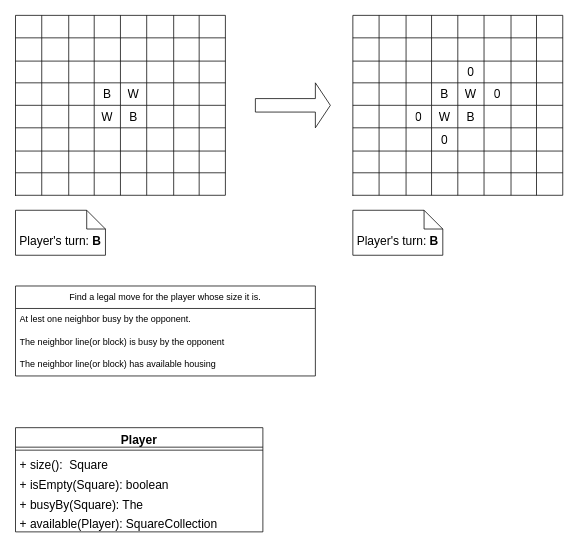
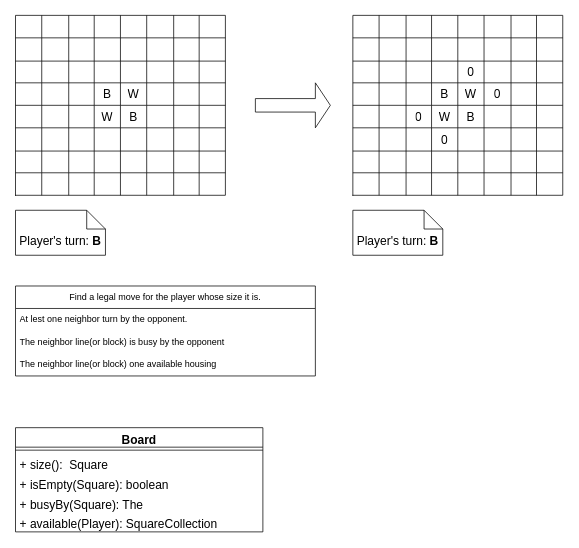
node "At lest one neighbor busy by the opponent.": label "At lest one neighbor busy by the opponent." -> "At lest one neighbor turn by the opponent."
node "The neighbor line(or block) has available housing": label "The neighbor line(or block) has available housing" -> "The neighbor line(or block) one available housing"
node "Player": label "Player" -> "Board"
